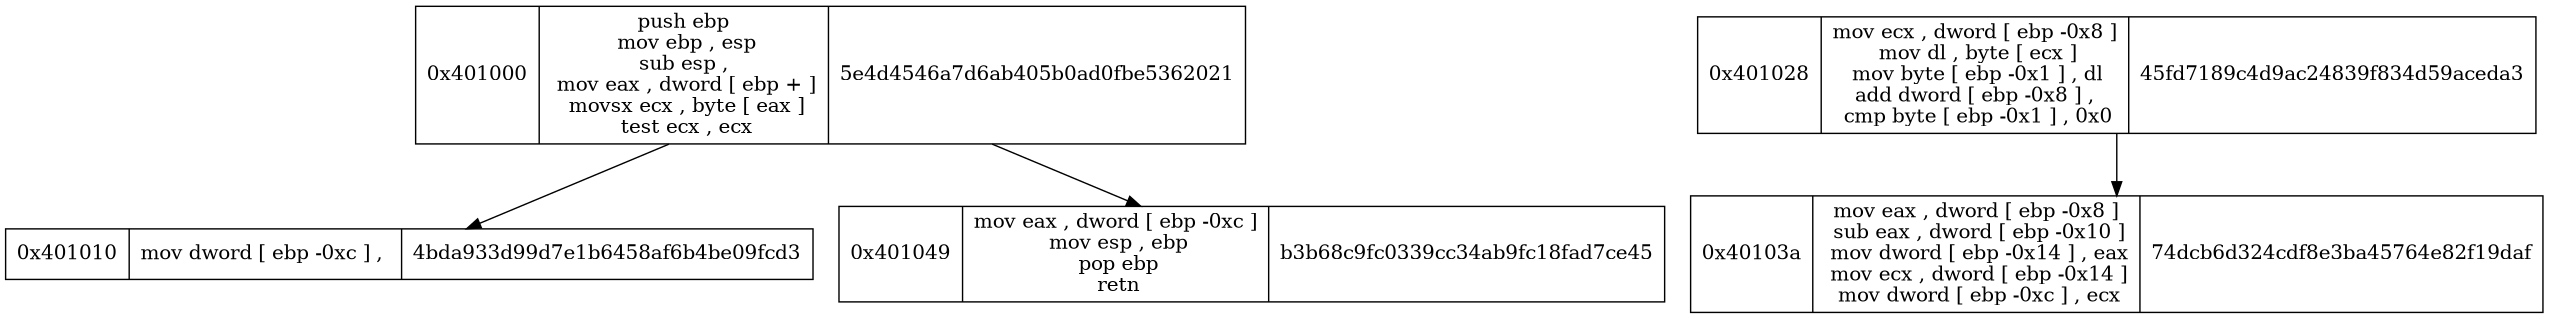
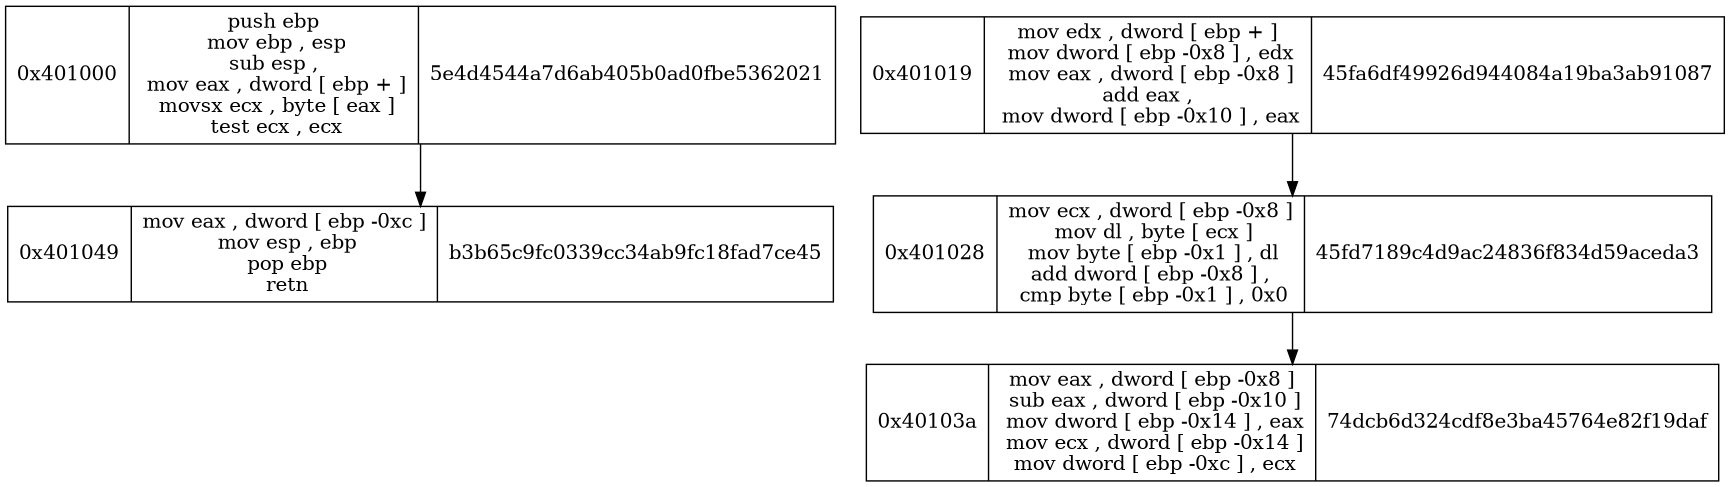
node "0x401000": text "5e4d4546a7d6ab405b0ad0fbe5362021" -> "5e4d4544a7d6ab405b0ad0fbe5362021"
node "0x401028": text "45fd7189c4d9ac24839f834d59aceda3" -> "45fd7189c4d9ac24836f834d59aceda3"
node "0x401019": added
node "0x401049": text "b3b68c9fc0339cc34ab9fc18fad7ce45" -> "b3b65c9fc0339cc34ab9fc18fad7ce45"
node "0x401010": removed
